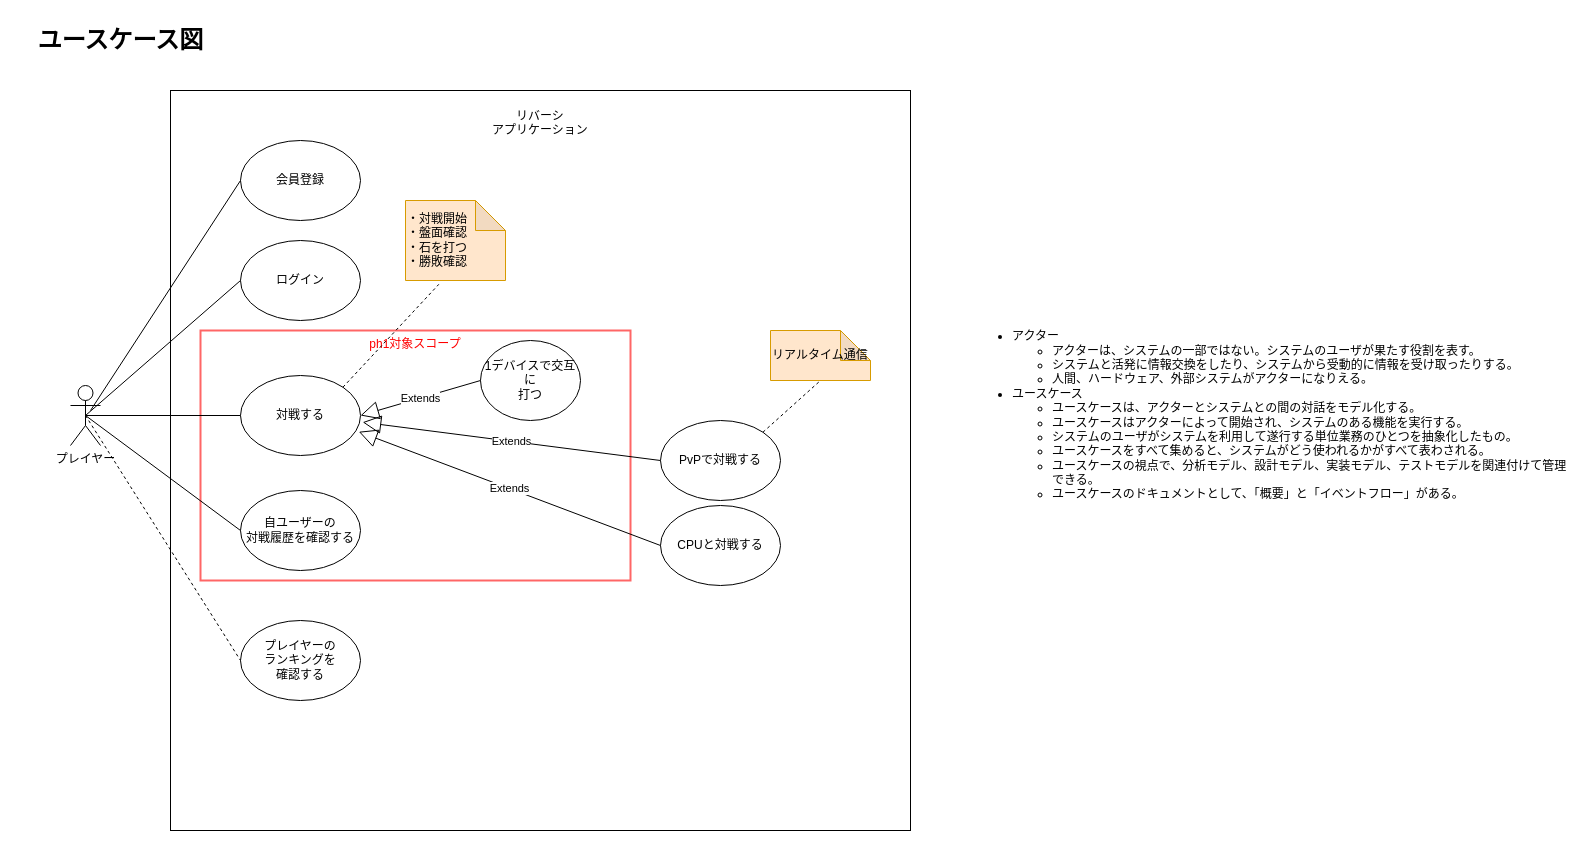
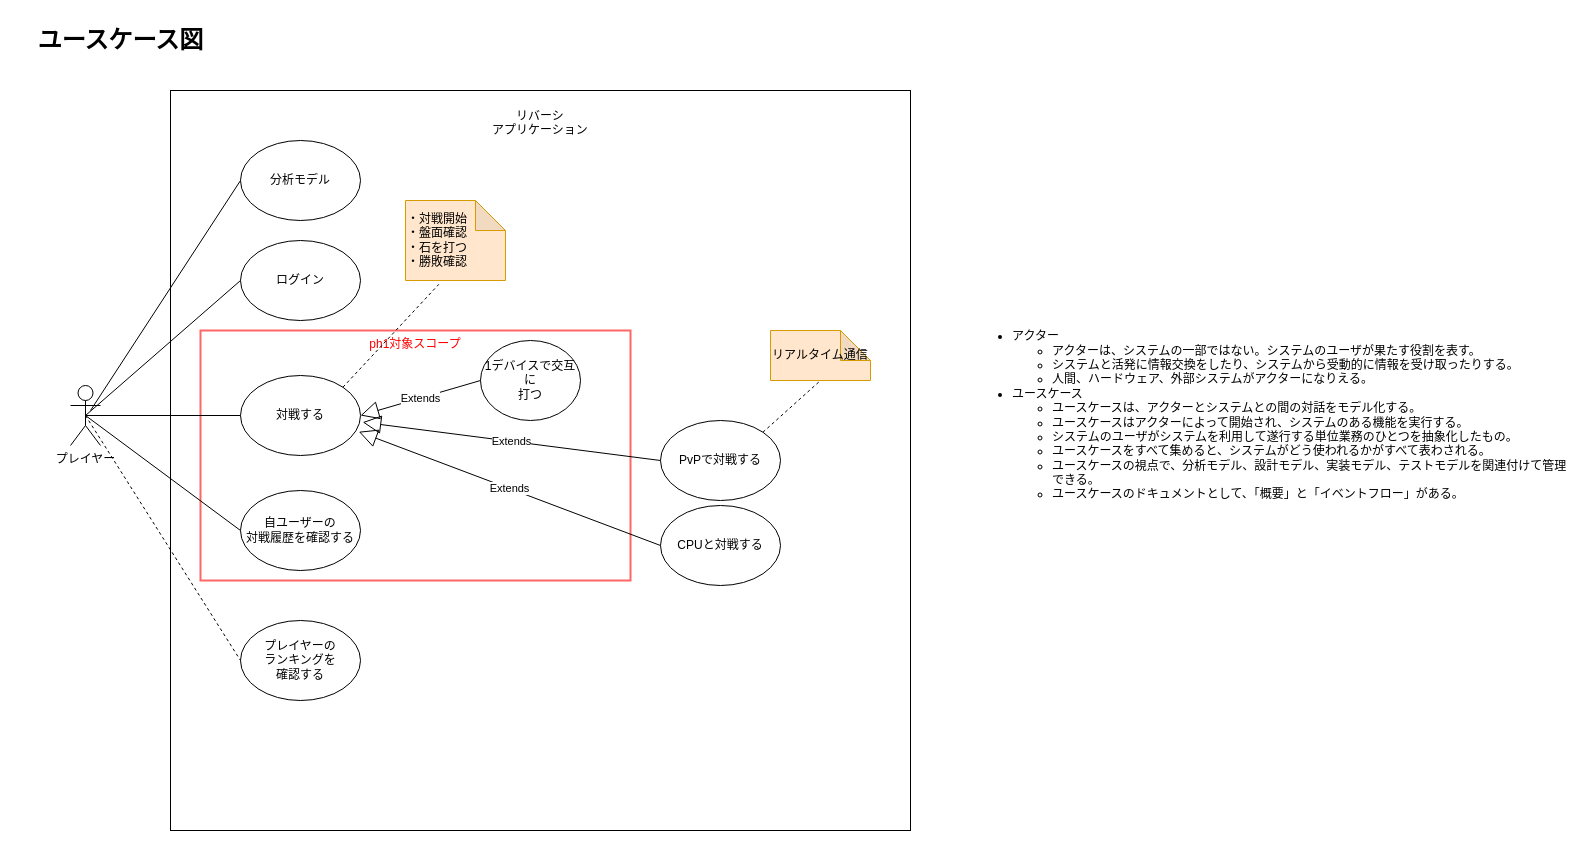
node "会員登録": label "会員登録" -> "分析モデル"
